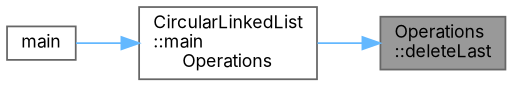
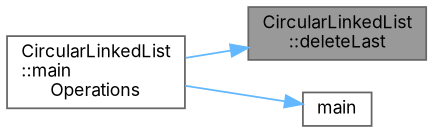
edge "main" -> "CircularLinkedList ::main Operations": reversed
node "Operations ::deleteLast": label "Operations ::deleteLast" -> "CircularLinkedList ::deleteLast"
